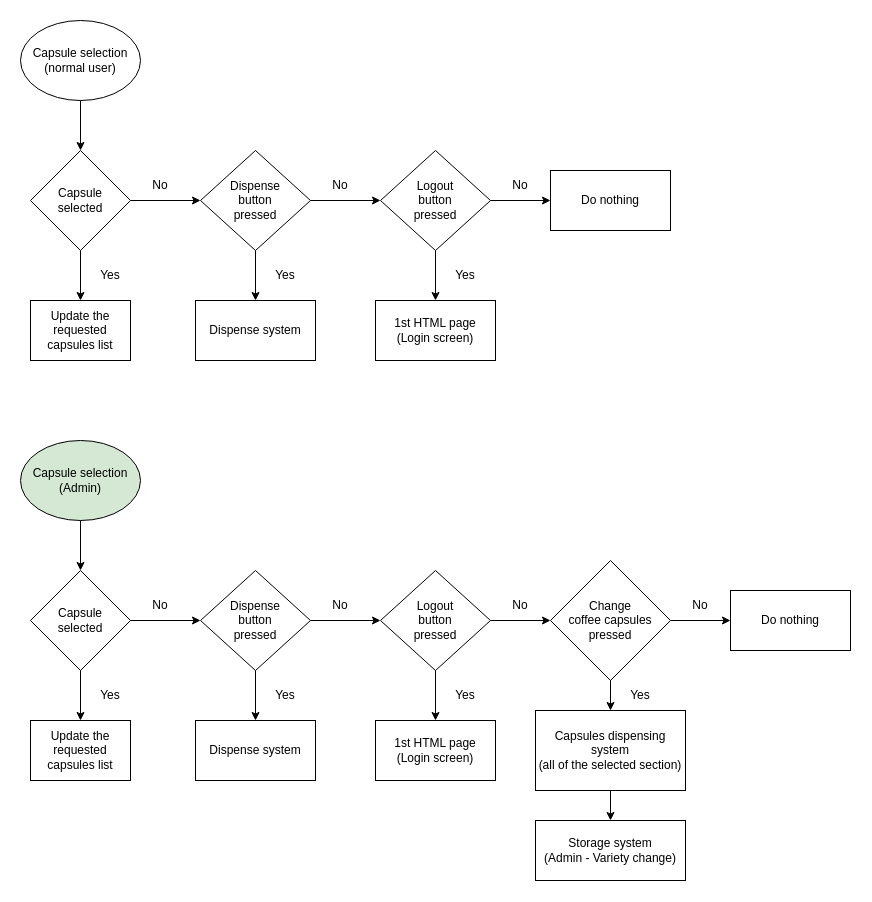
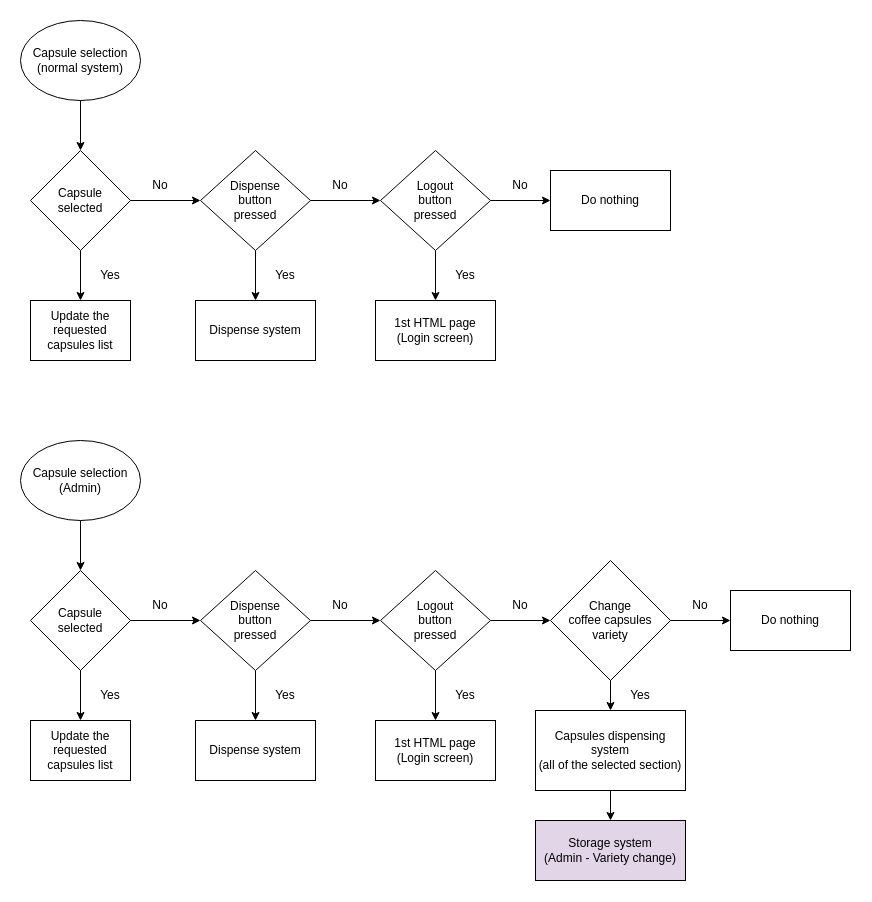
node "Capsule selection (normal user)": label "Capsule selection (normal user)" -> "Capsule selection (normal system)"
node "Capsule selection (Admin)": fillcolor #d5e8d4 -> #ffffff
node "Change coffee capsules pressed": label "Change coffee capsules pressed" -> "Change coffee capsules variety"
node "Storage system (Admin - Variety change)": fillcolor #ffffff -> #e1d5e7
